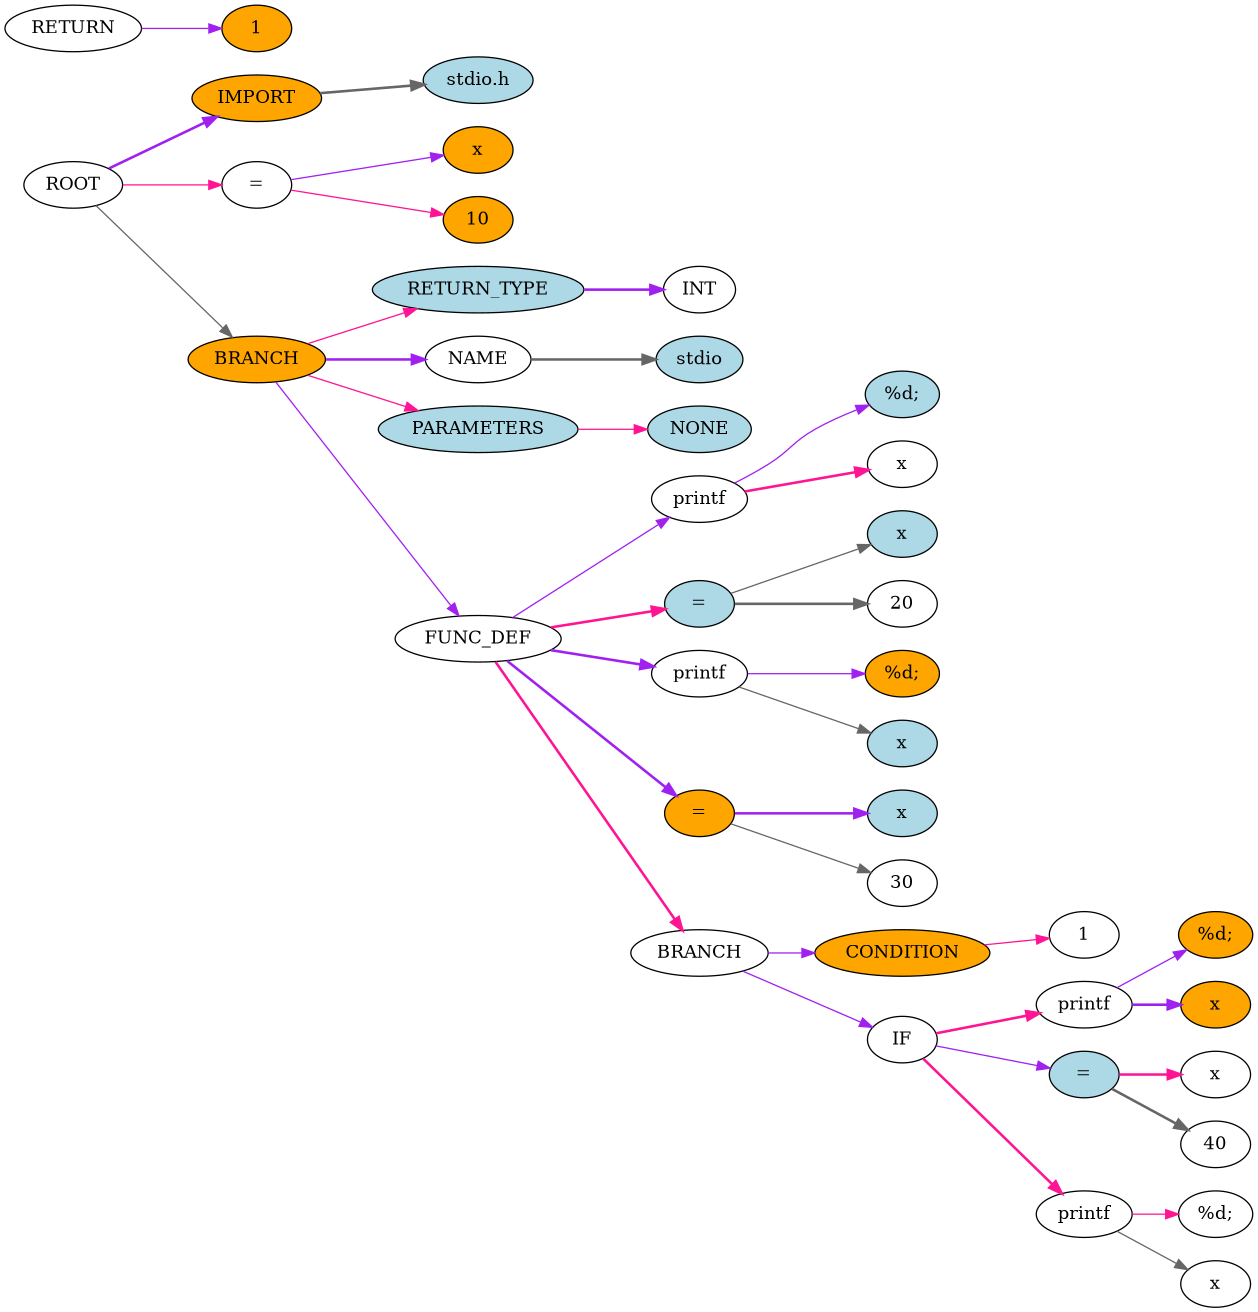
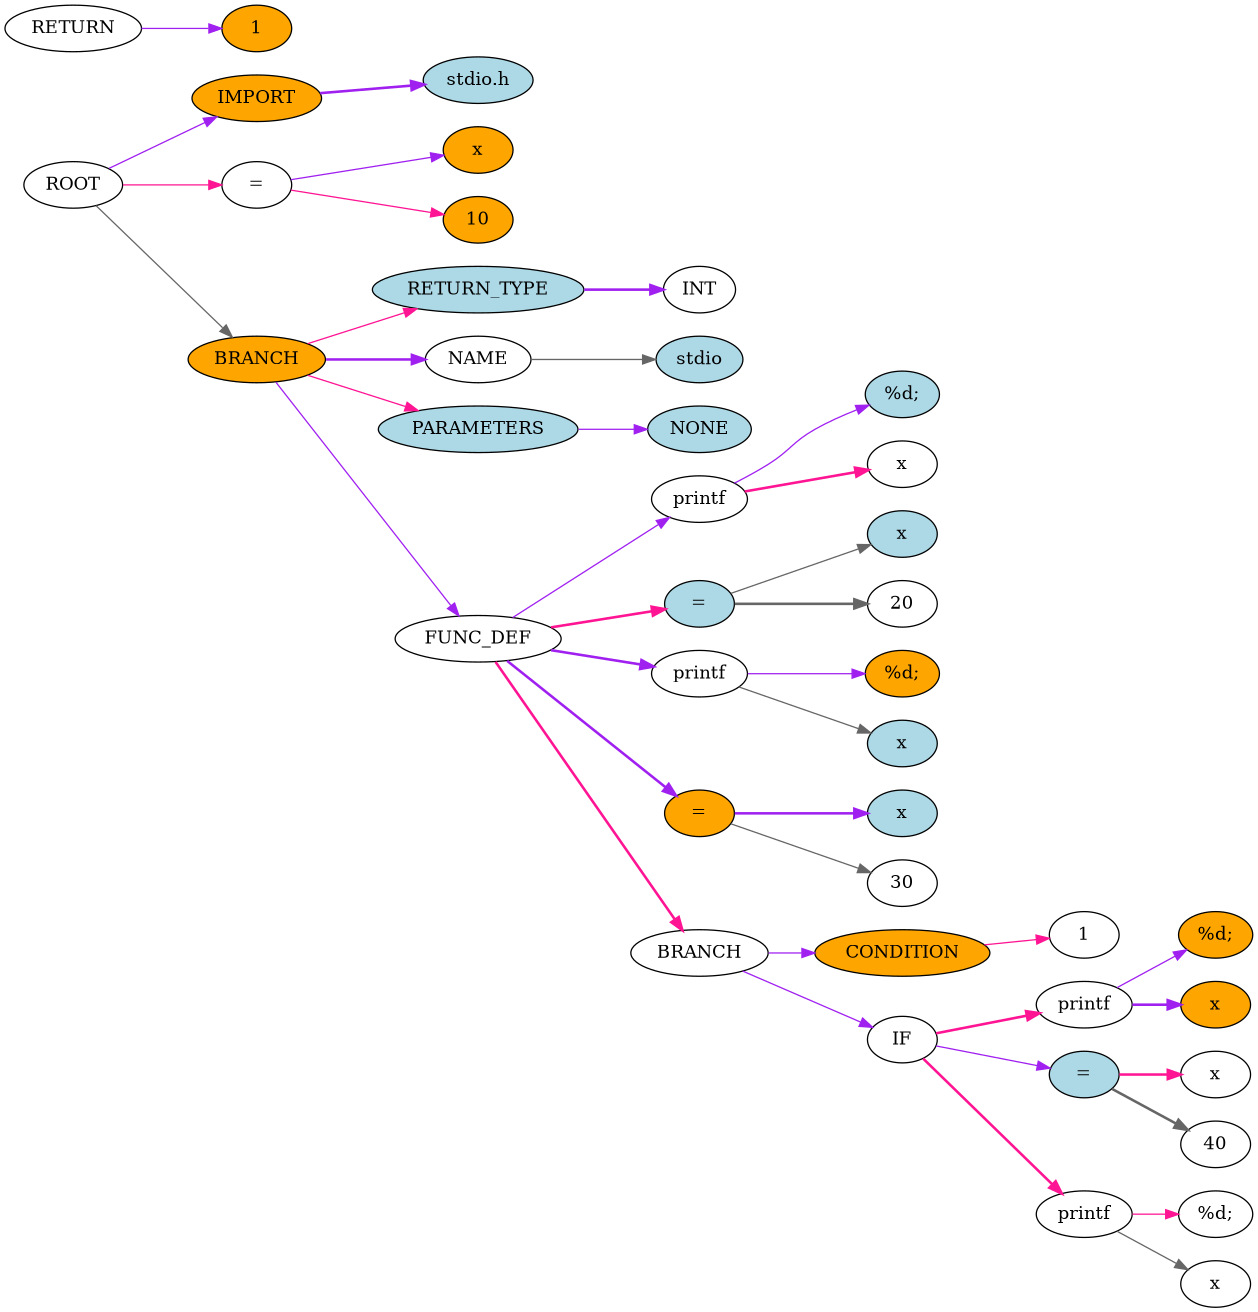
edge "IMPORT" -> "stdio.h": color gray40 -> purple
edge "ROOT" -> "IMPORT": style bold -> solid
edge "NAME" -> "stdio": style bold -> solid
edge "PARAMETERS" -> "NONE": color deeppink -> purple
